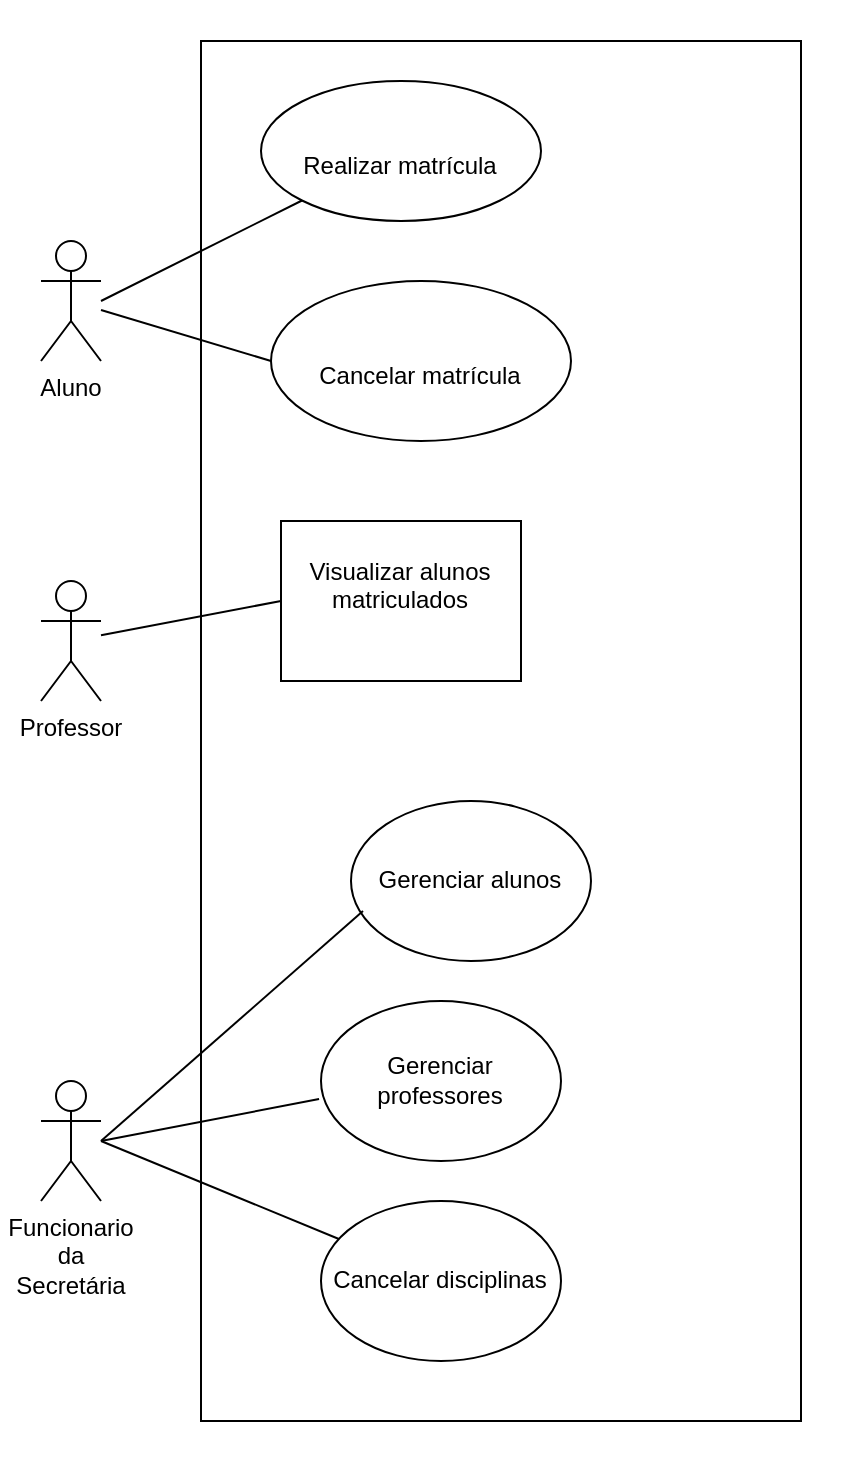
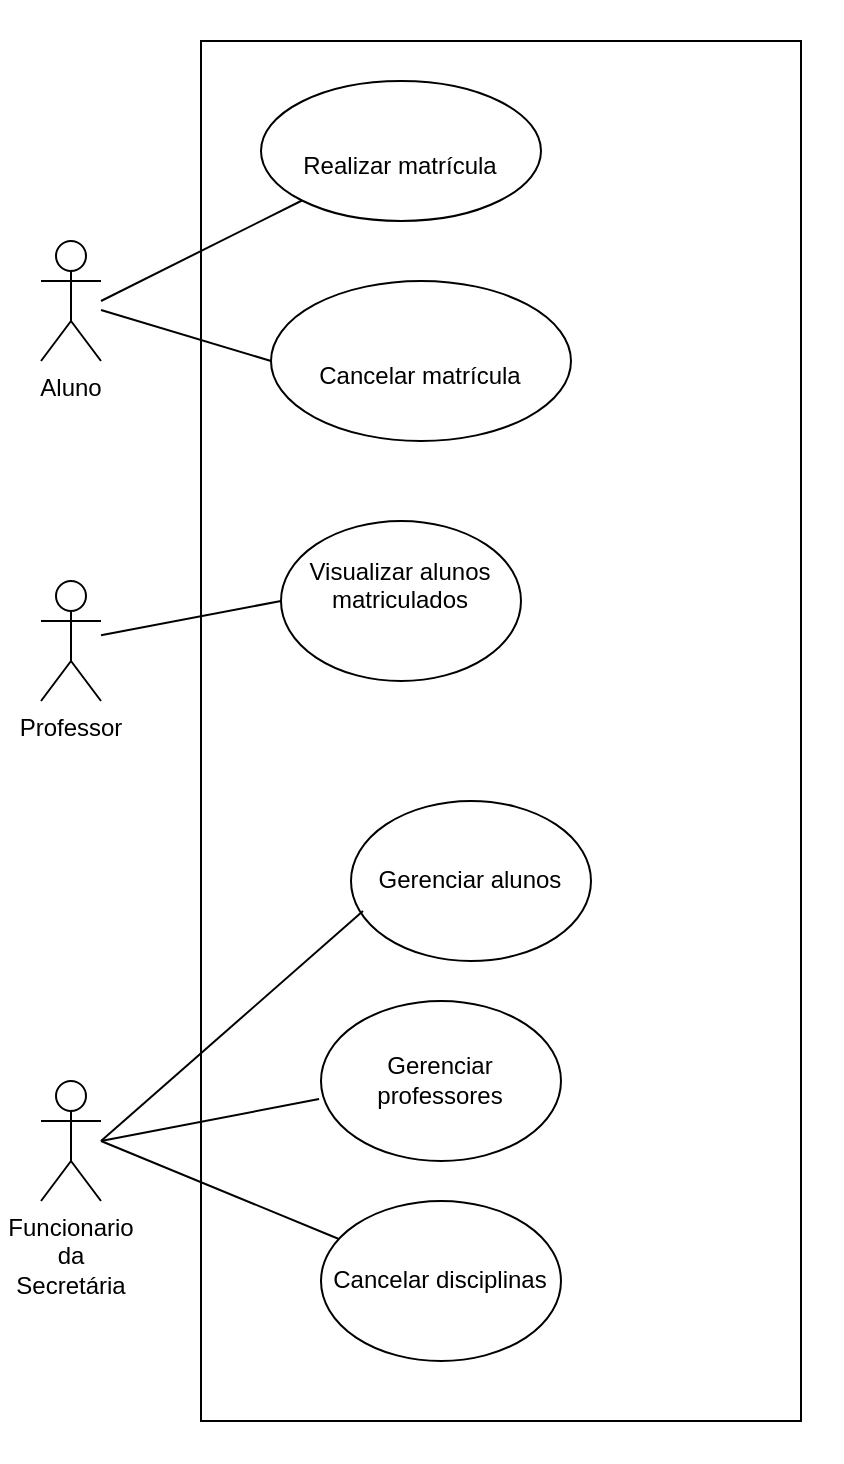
node "Visualizar alunos matriculados": shape rectangle -> ellipse
